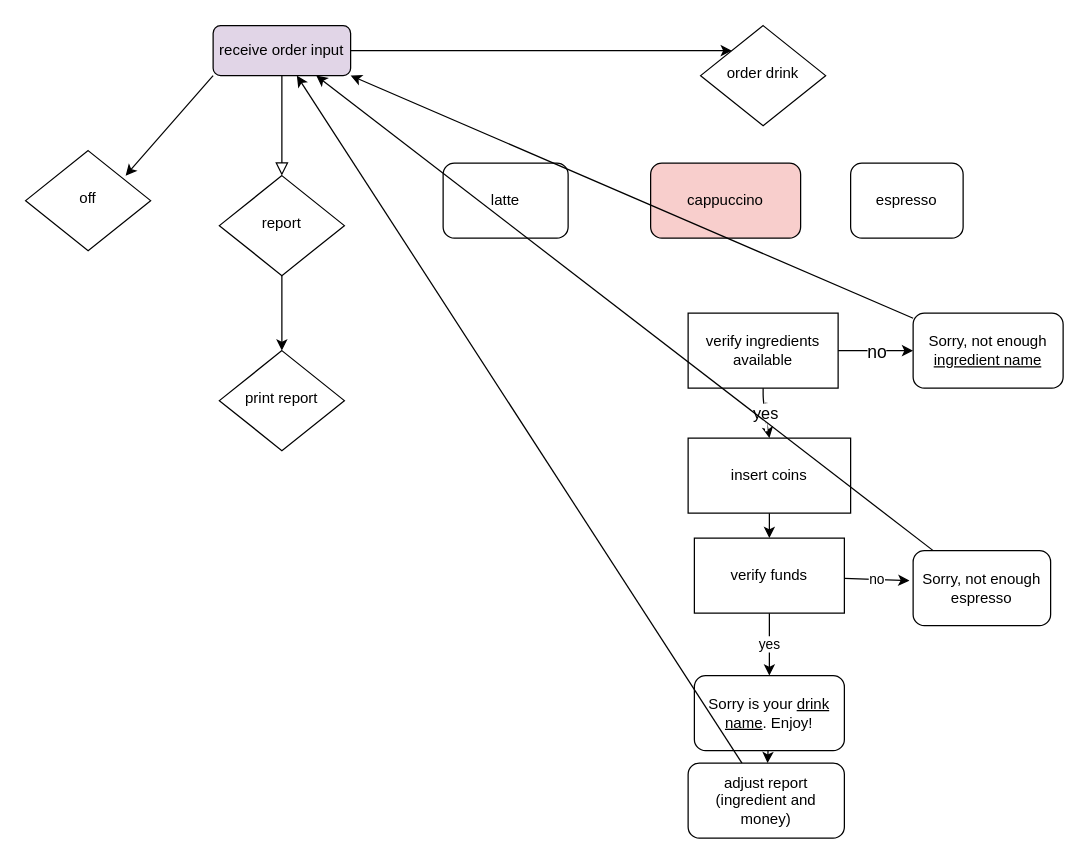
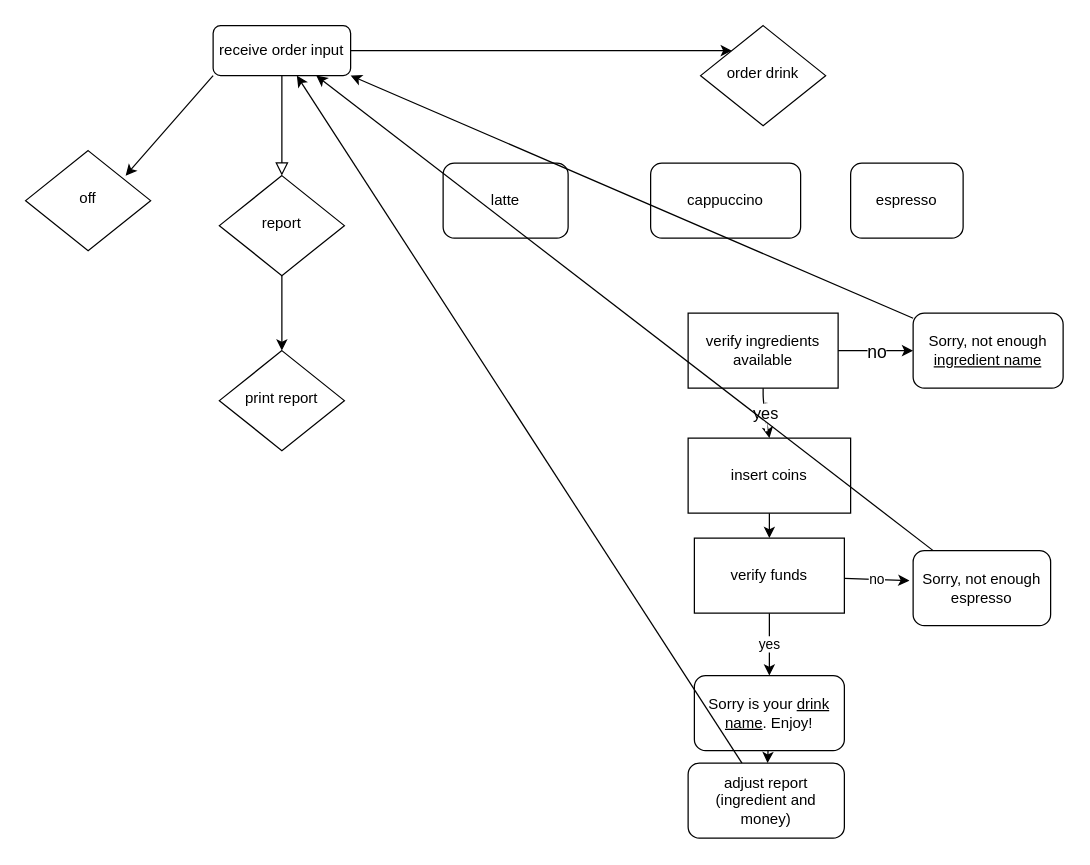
node "receive order input": fillcolor #e1d5e7 -> #ffffff
node "cappuccino": fillcolor #f8cecc -> #ffffff
